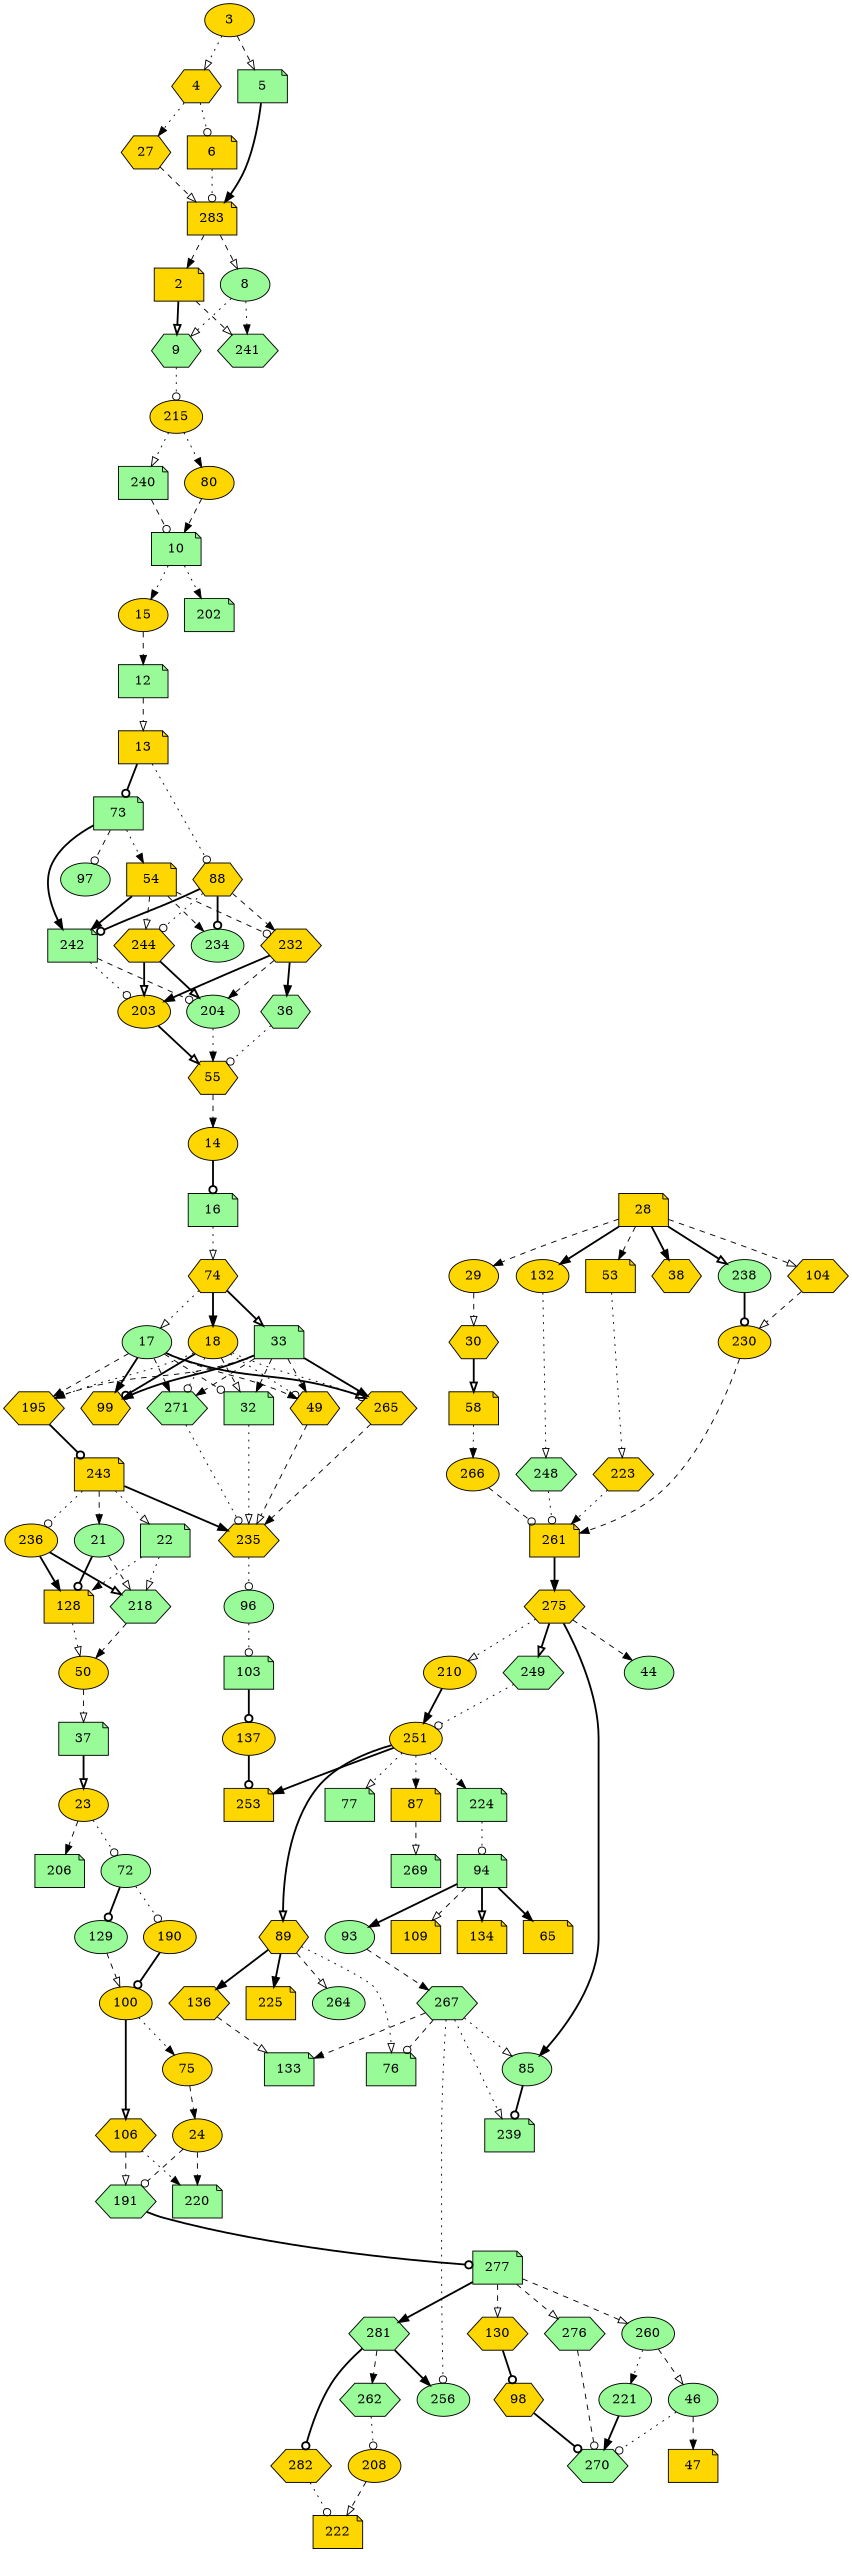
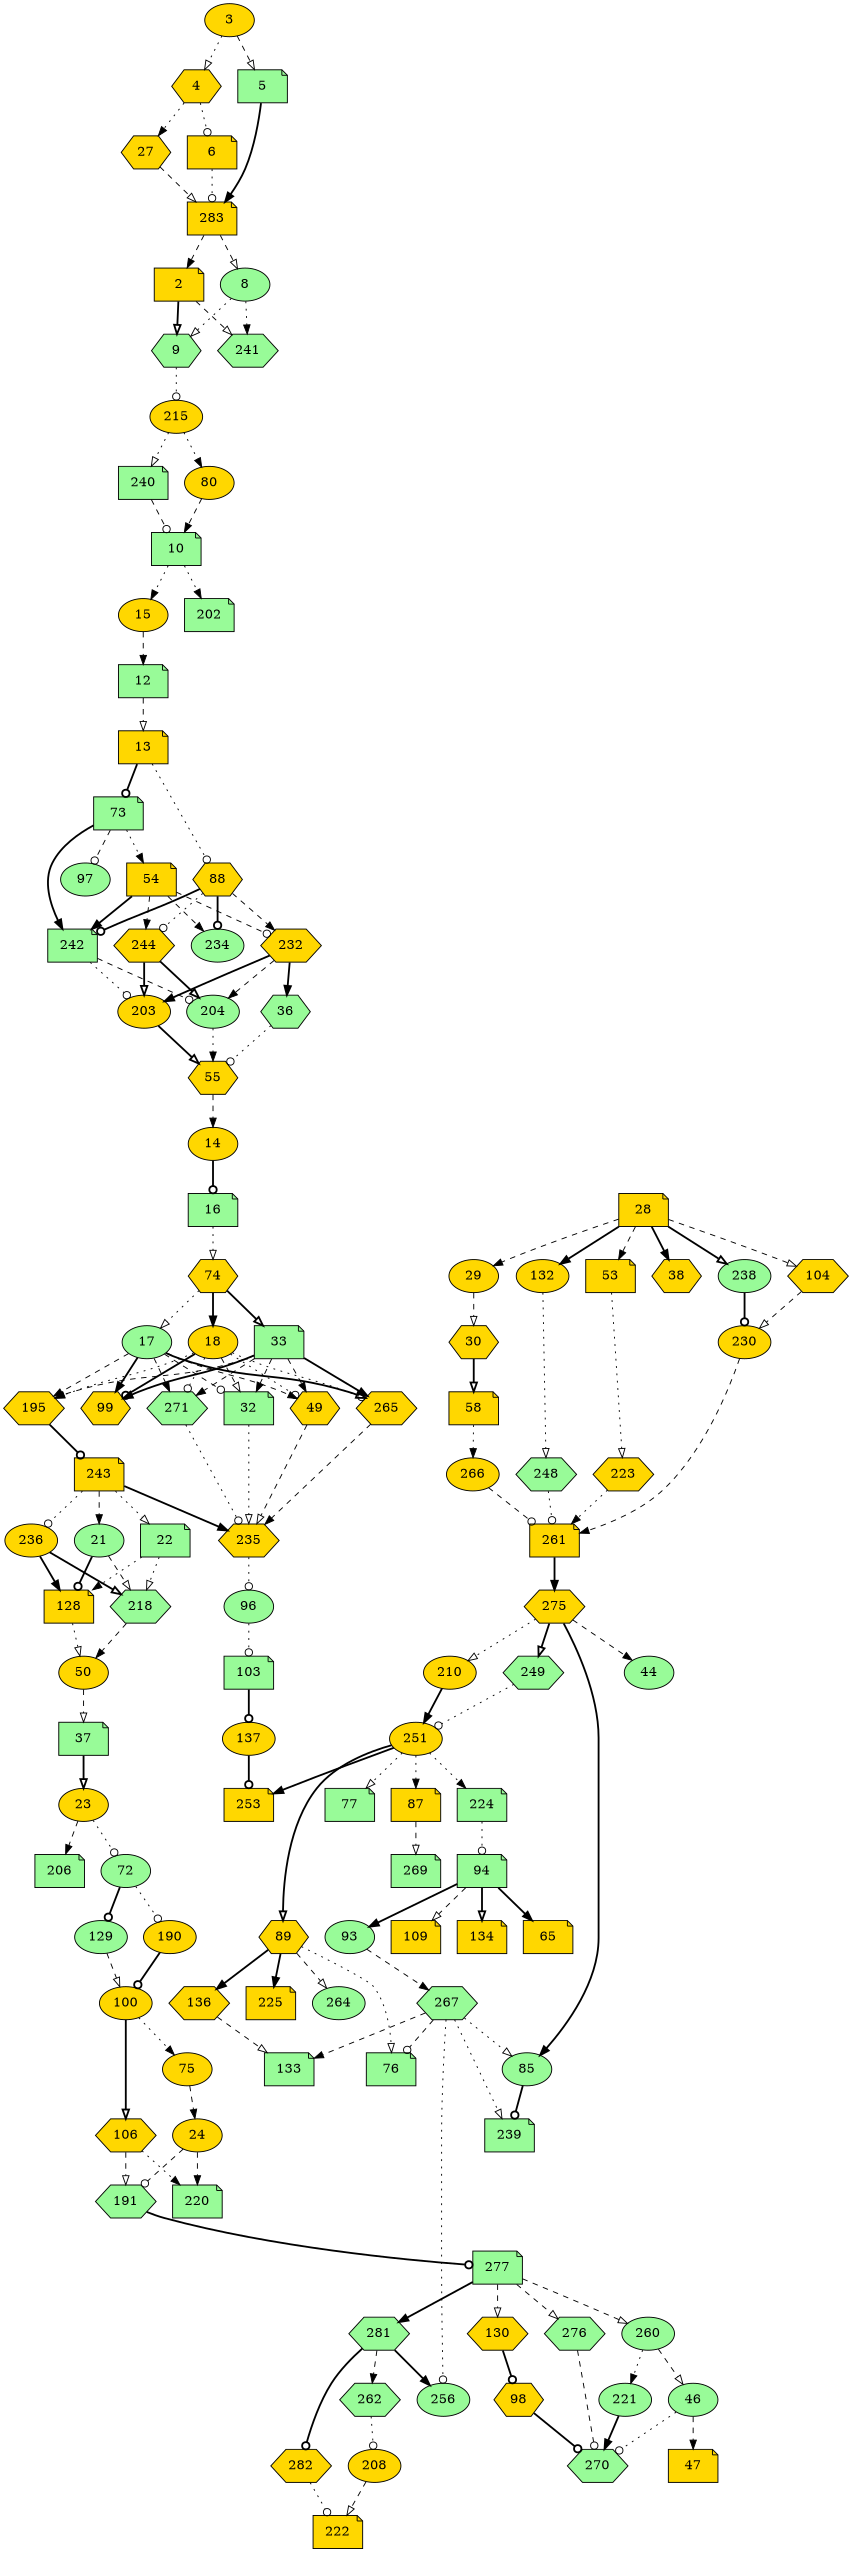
edge "54" -> "244": arrowhead onormal -> normal
